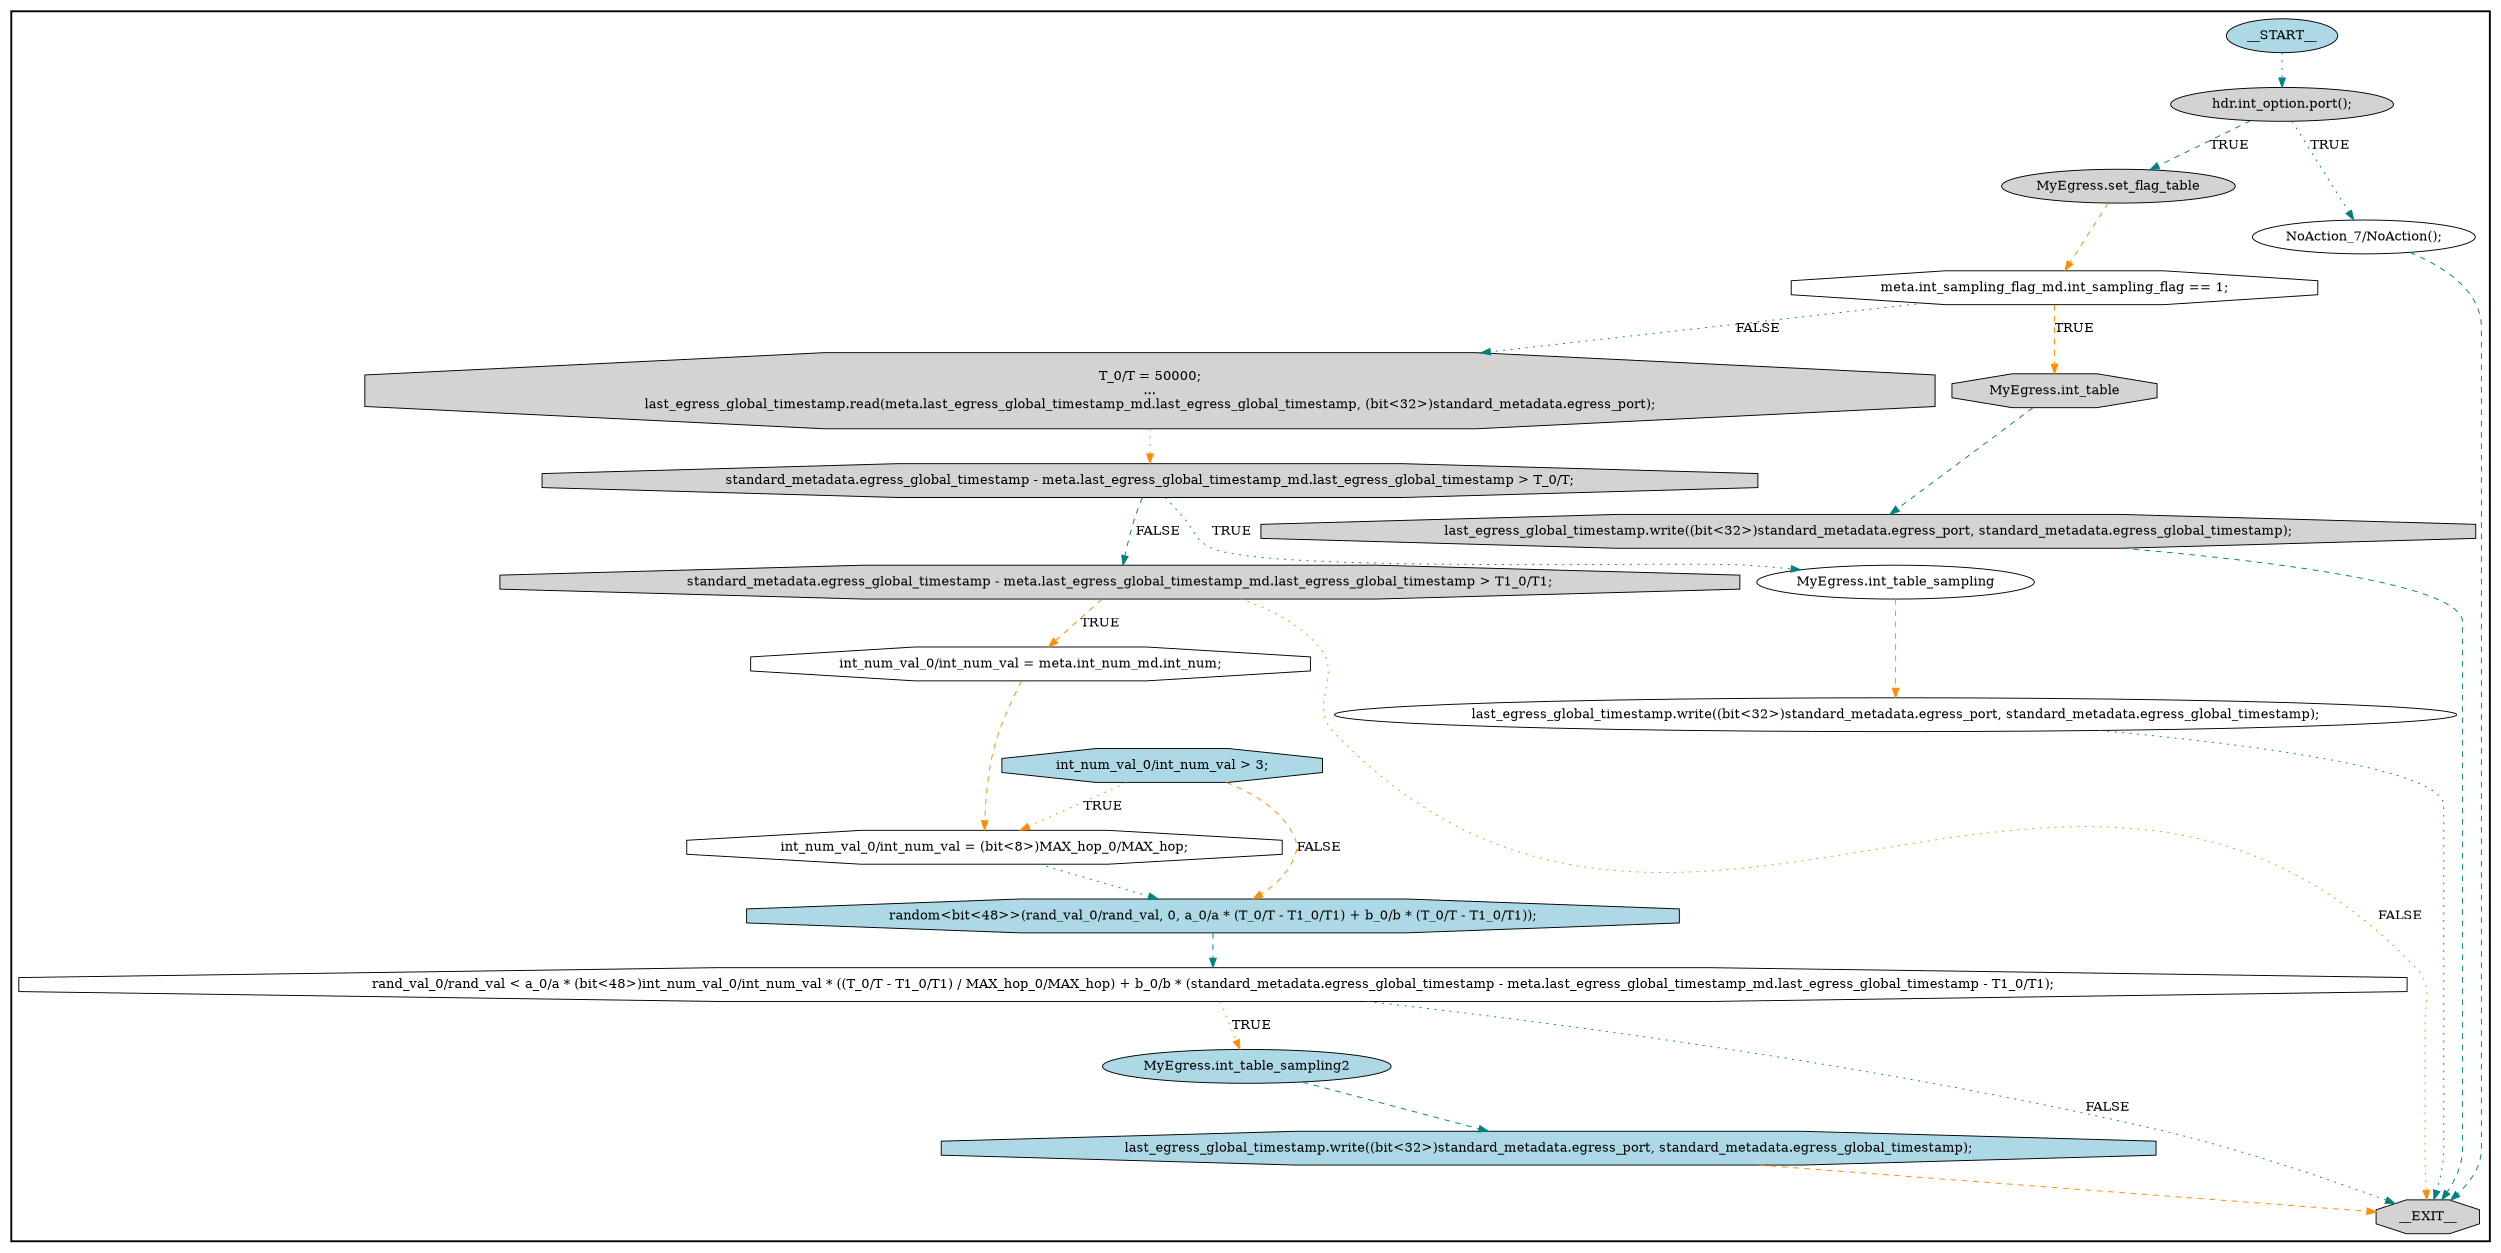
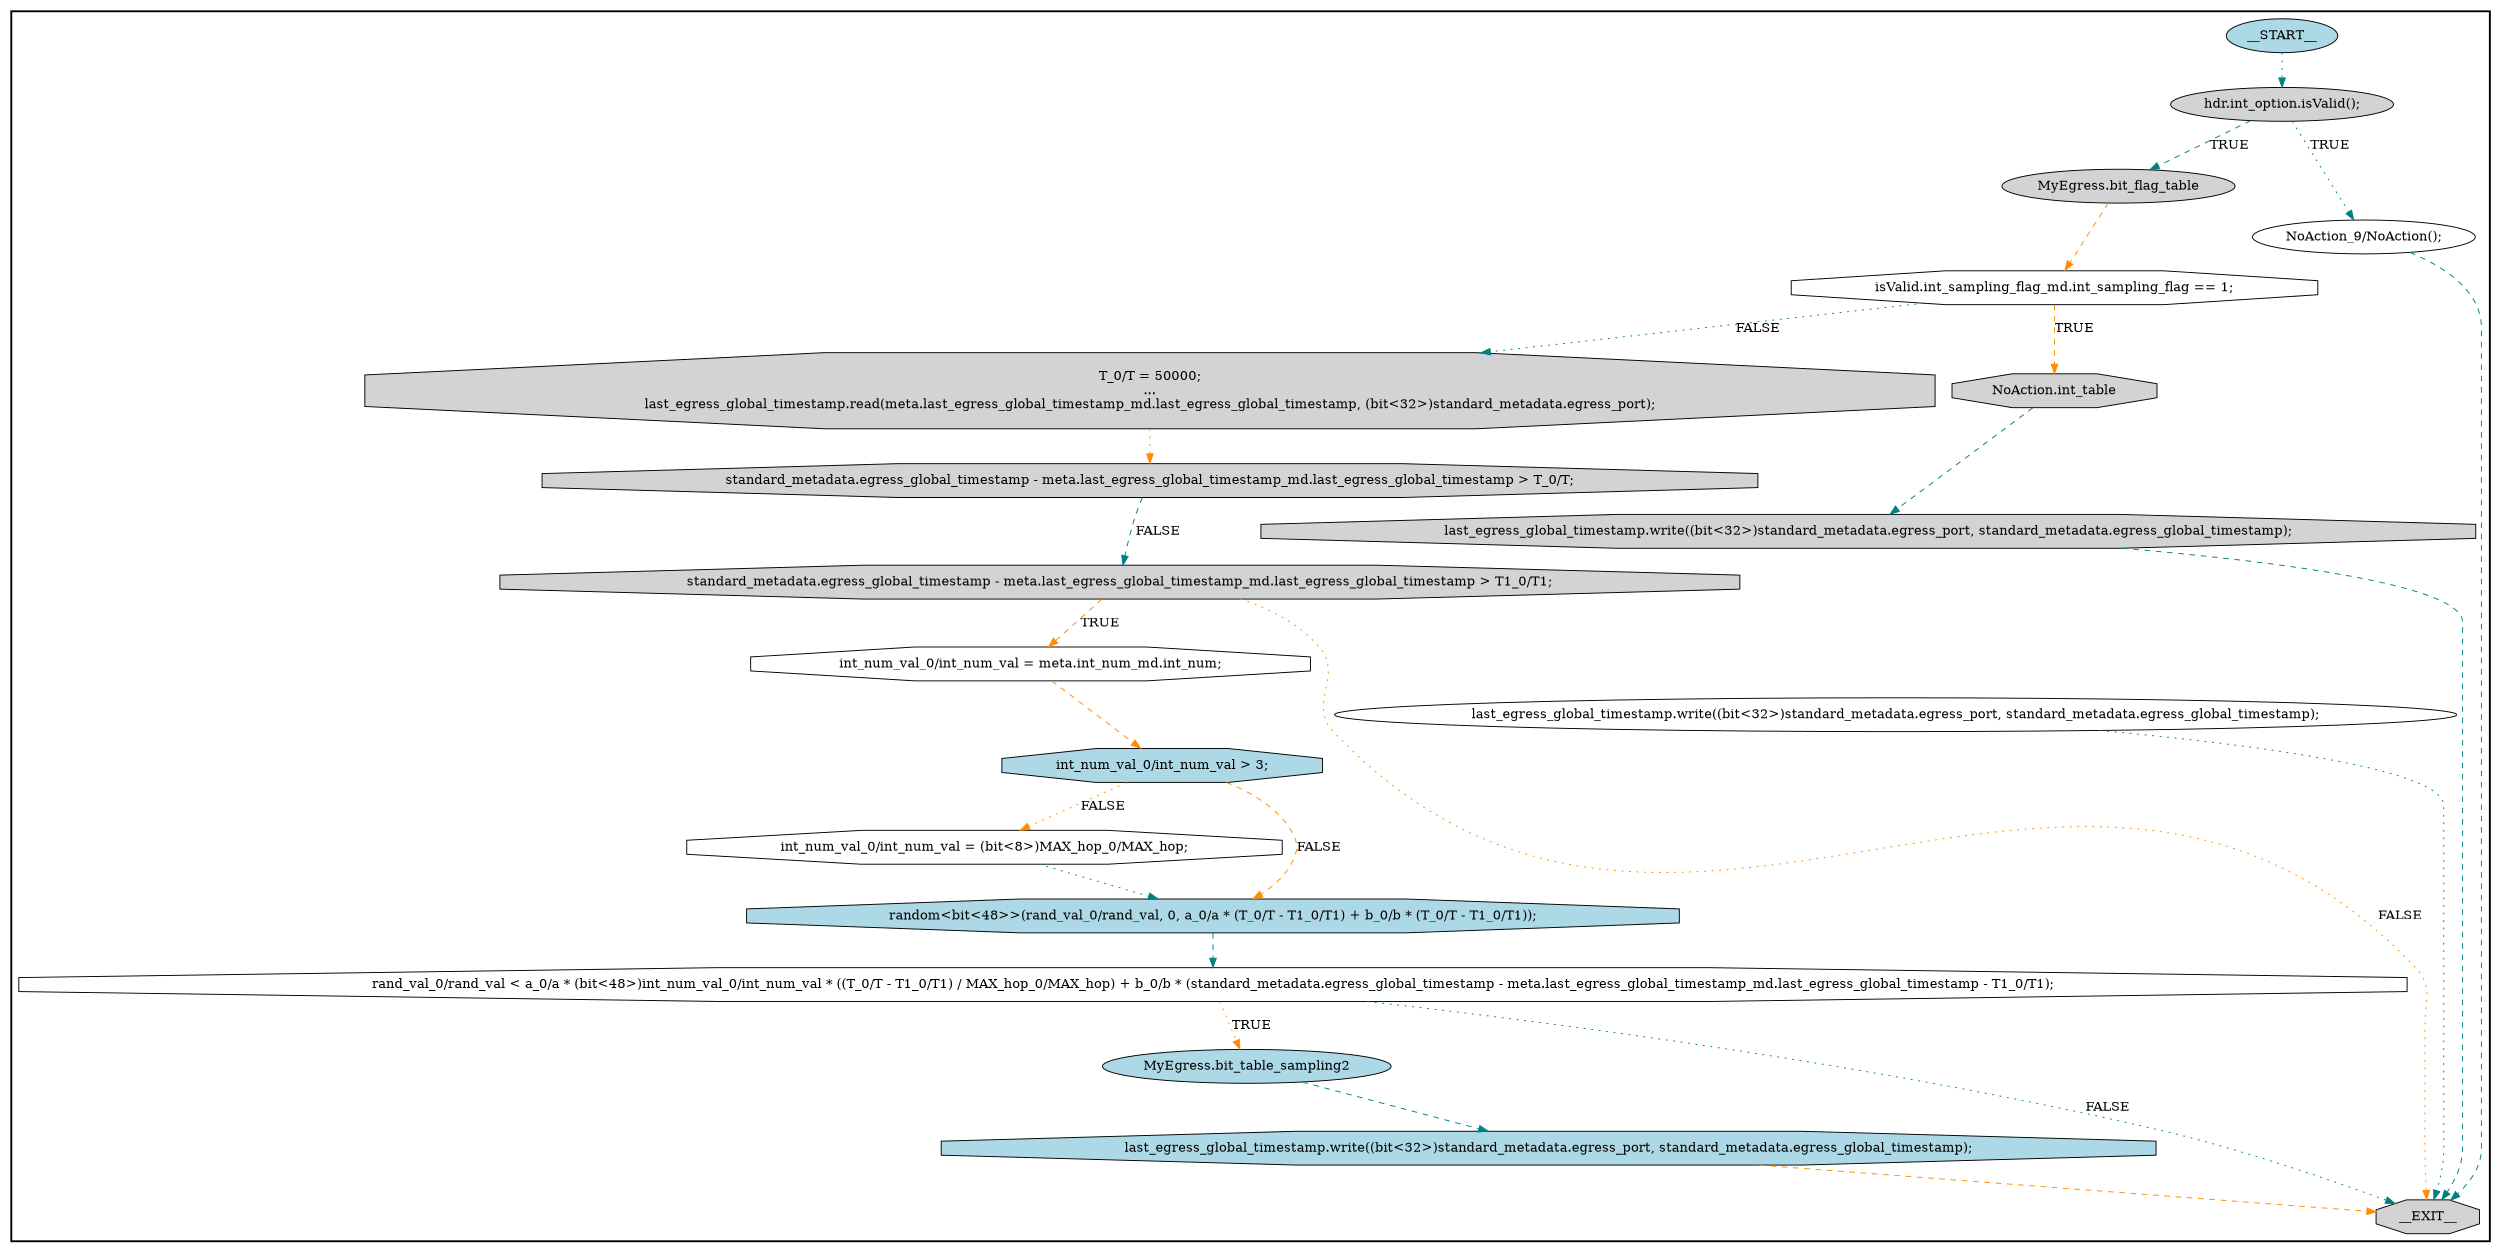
node "hdr.int_option.port();": label "hdr.int_option.port();" -> "hdr.int_option.isValid();"
node "MyEgress.set_flag_table": label "MyEgress.set_flag_table" -> "MyEgress.bit_flag_table"
node "NoAction_7/NoAction();": label "NoAction_7/NoAction();" -> "NoAction_9/NoAction();"
node "meta.int_sampling_flag_md.int_sampling_flag == 1;": label "meta.int_sampling_flag_md.int_sampling_flag == 1;" -> "isValid.int_sampling_flag_md.int_sampling_flag == 1;"
node "MyEgress.int_table": label "MyEgress.int_table" -> "NoAction.int_table"
node "MyEgress.int_table_sampling": removed
edge "int_num_val_0/int_num_val = meta.int_num_md.int_num;" -> "int_num_val_0/int_num_val = (bit<8>)MAX_hop_0/MAX_hop;": now "int_num_val_0/int_num_val = meta.int_num_md.int_num;" -> "int_num_val_0/int_num_val > 3;"
edge "int_num_val_0/int_num_val > 3;" -> "int_num_val_0/int_num_val = (bit<8>)MAX_hop_0/MAX_hop;": label "TRUE" -> "FALSE"
node "MyEgress.int_table_sampling2": label "MyEgress.int_table_sampling2" -> "MyEgress.bit_table_sampling2"
